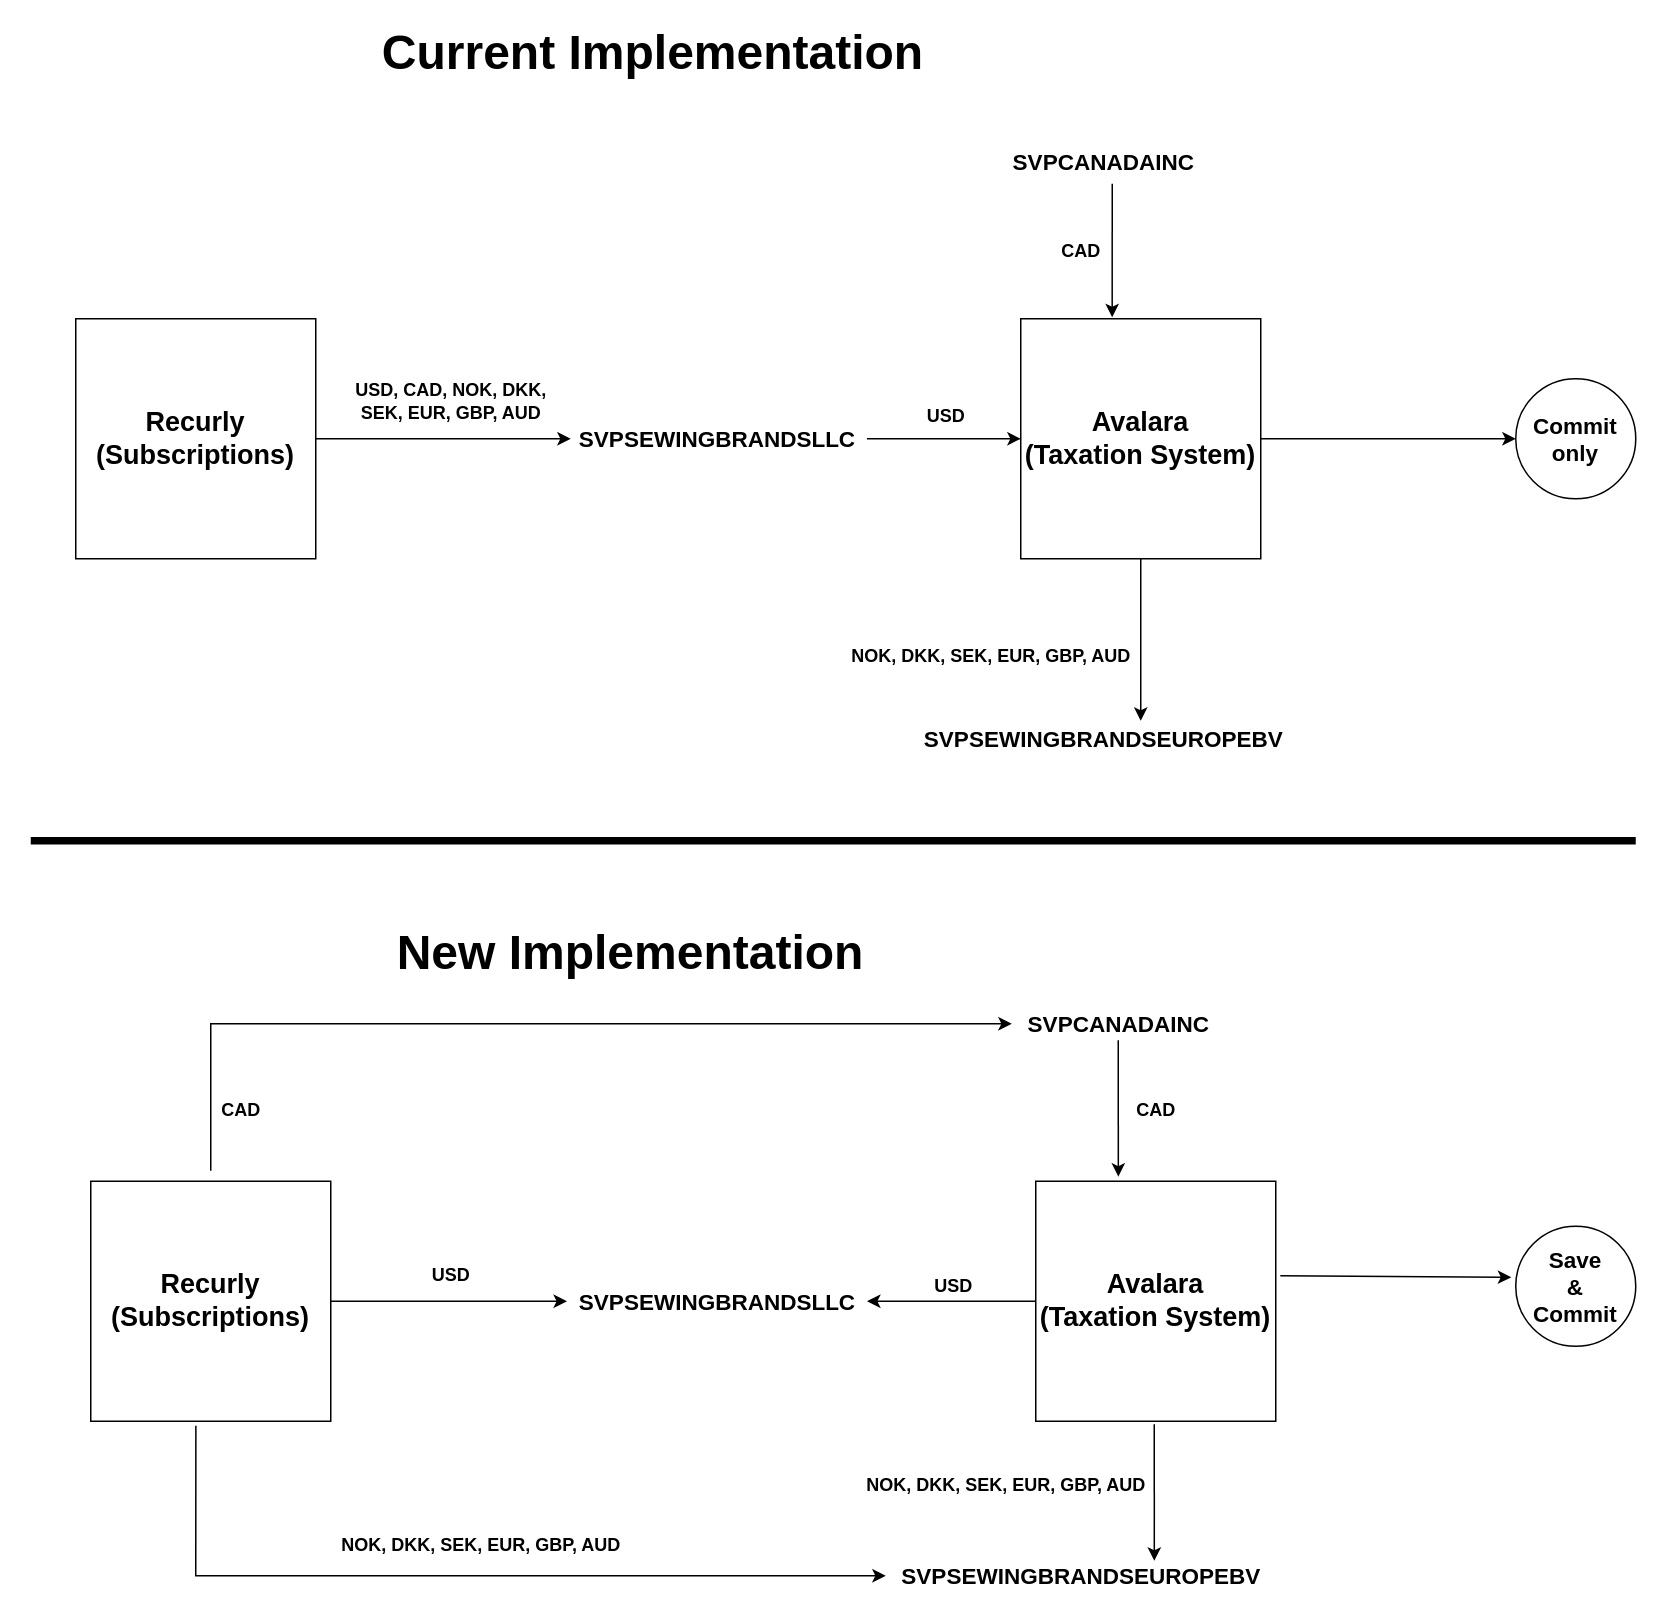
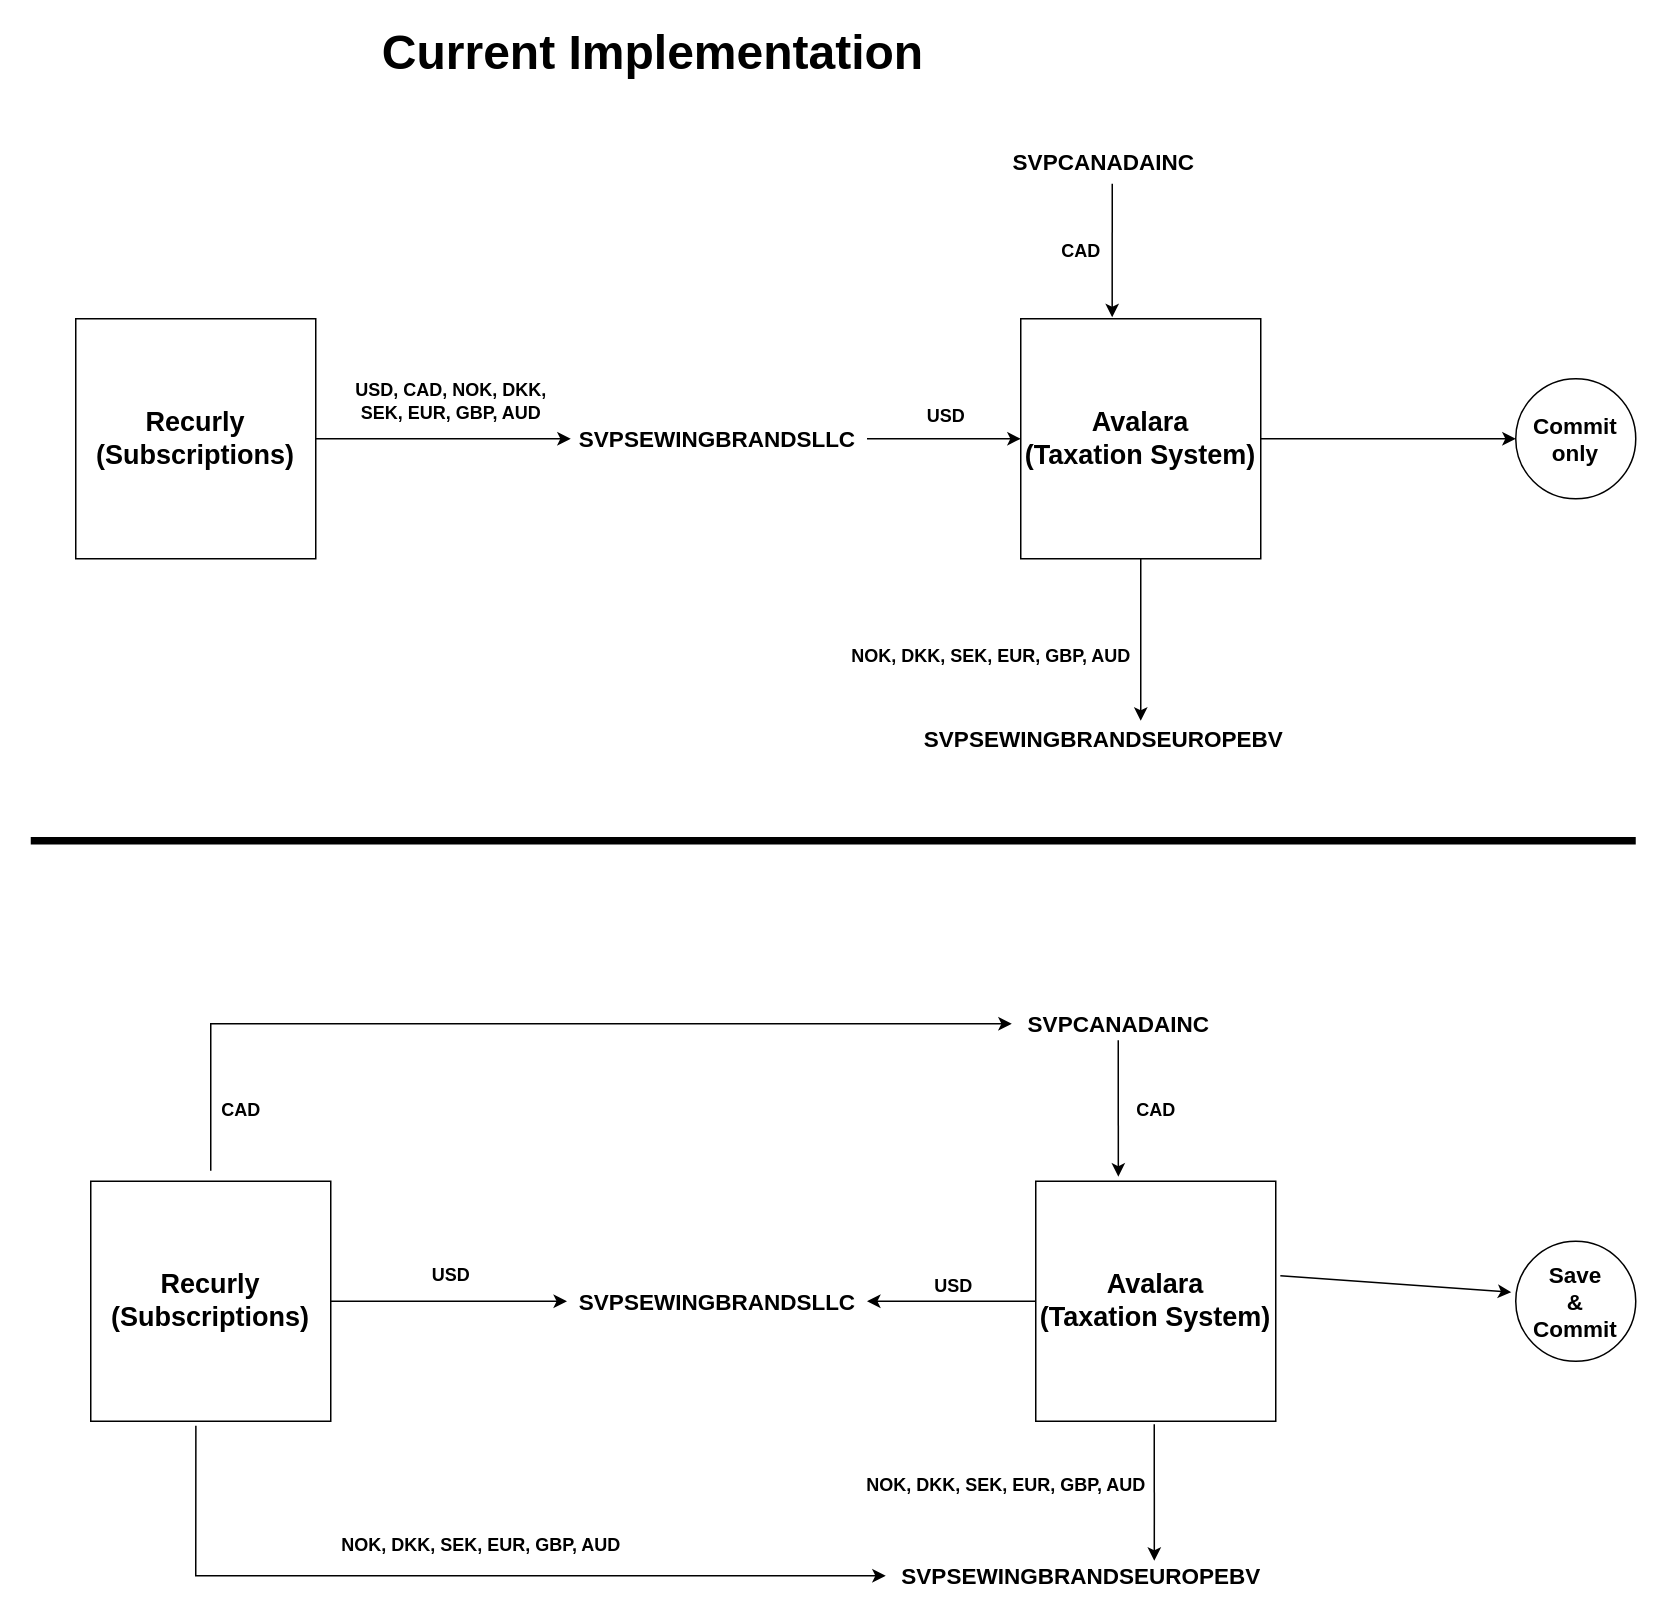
node "New Implementation": removed
node "Save & Commit": moved (1576, 1286) -> (1576, 1301)
